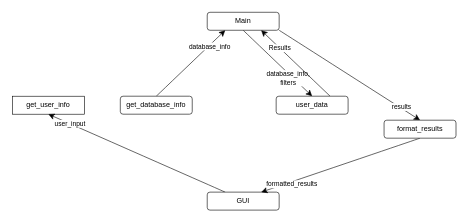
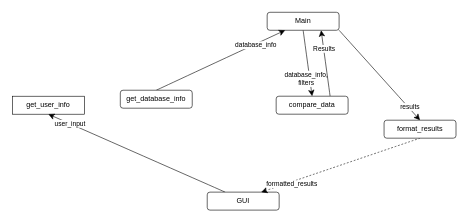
node "Main": moved (243, 21) -> (303, 21)
node "get_database_info": moved (156, 105) -> (156, 99)
node "user_data": label "user_data" -> "compare_data"
edge "format_results" -> "GUI": style solid -> dashed
